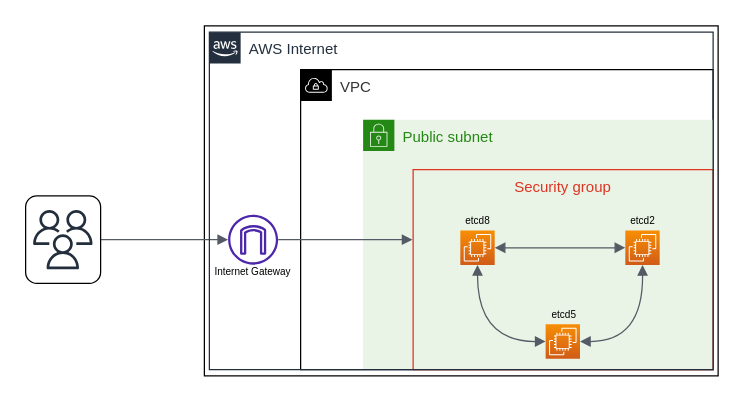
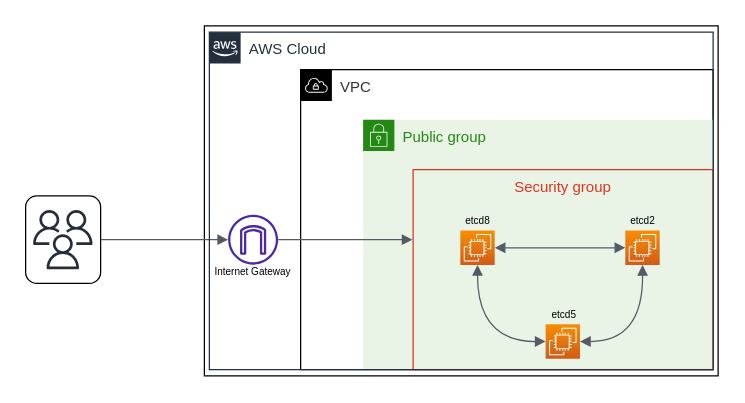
node "AWS Internet": label "AWS Internet" -> "AWS Cloud"
node "Public subnet": label "Public subnet" -> "Public group"
